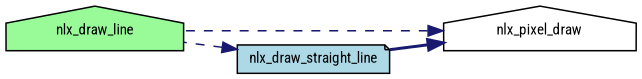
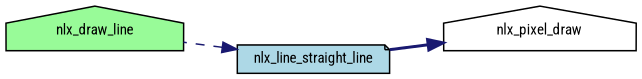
edge "nlx_draw_line" -> "nlx_pixel_draw": removed
node "nlx_draw_straight_line": label "nlx_draw_straight_line" -> "nlx_line_straight_line"
